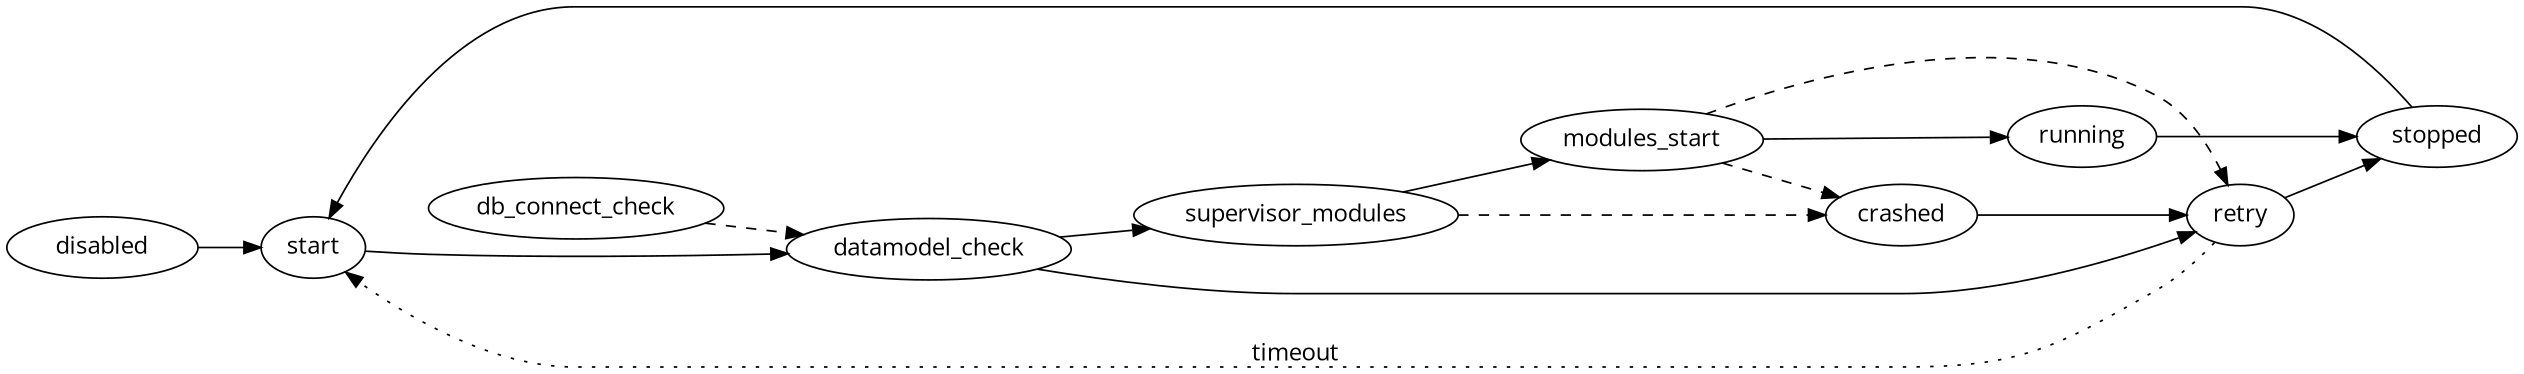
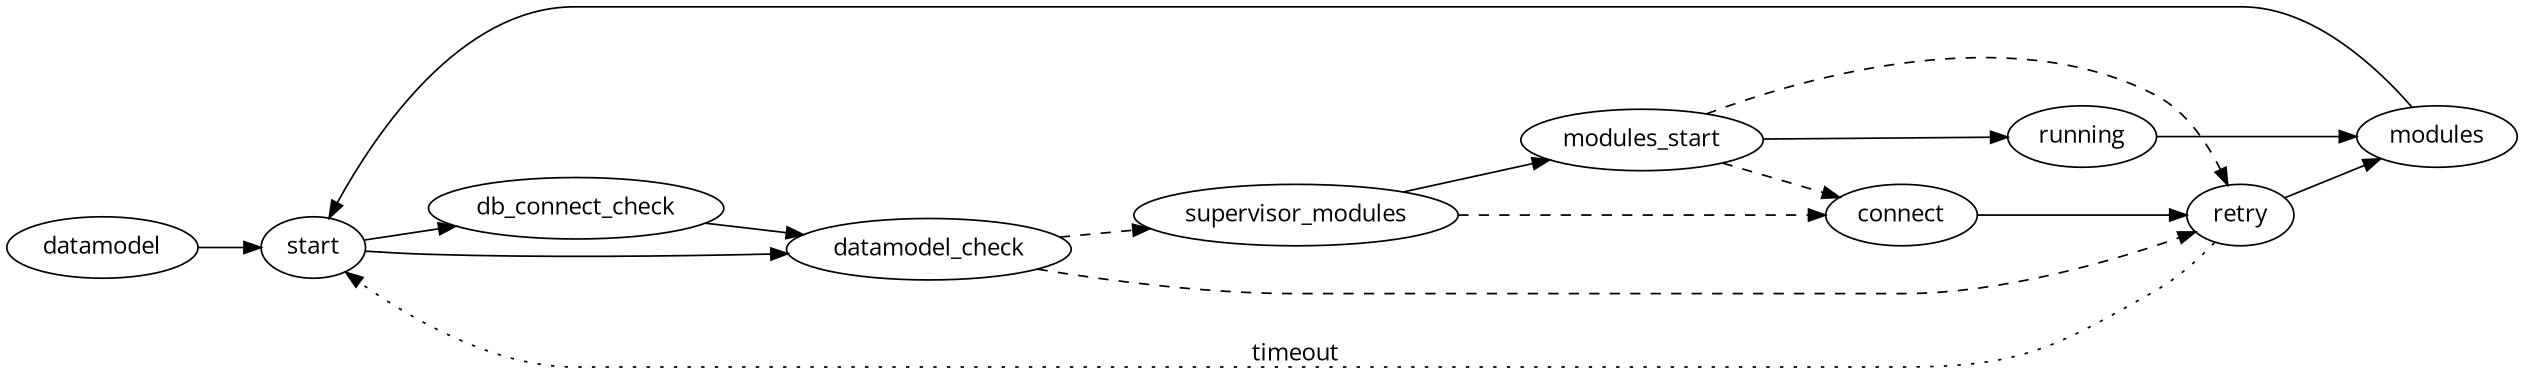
node "stopped": label "stopped" -> "modules"
node "crashed": label "crashed" -> "connect"
edge "db_connect_check" -> "datamodel_check": style dashed -> solid
edge "start" -> "db_connect_check": added
edge "datamodel_check" -> "supervisor_modules": style solid -> dashed
node "disabled": label "disabled" -> "datamodel"
edge "datamodel_check" -> "retry": style solid -> dashed
